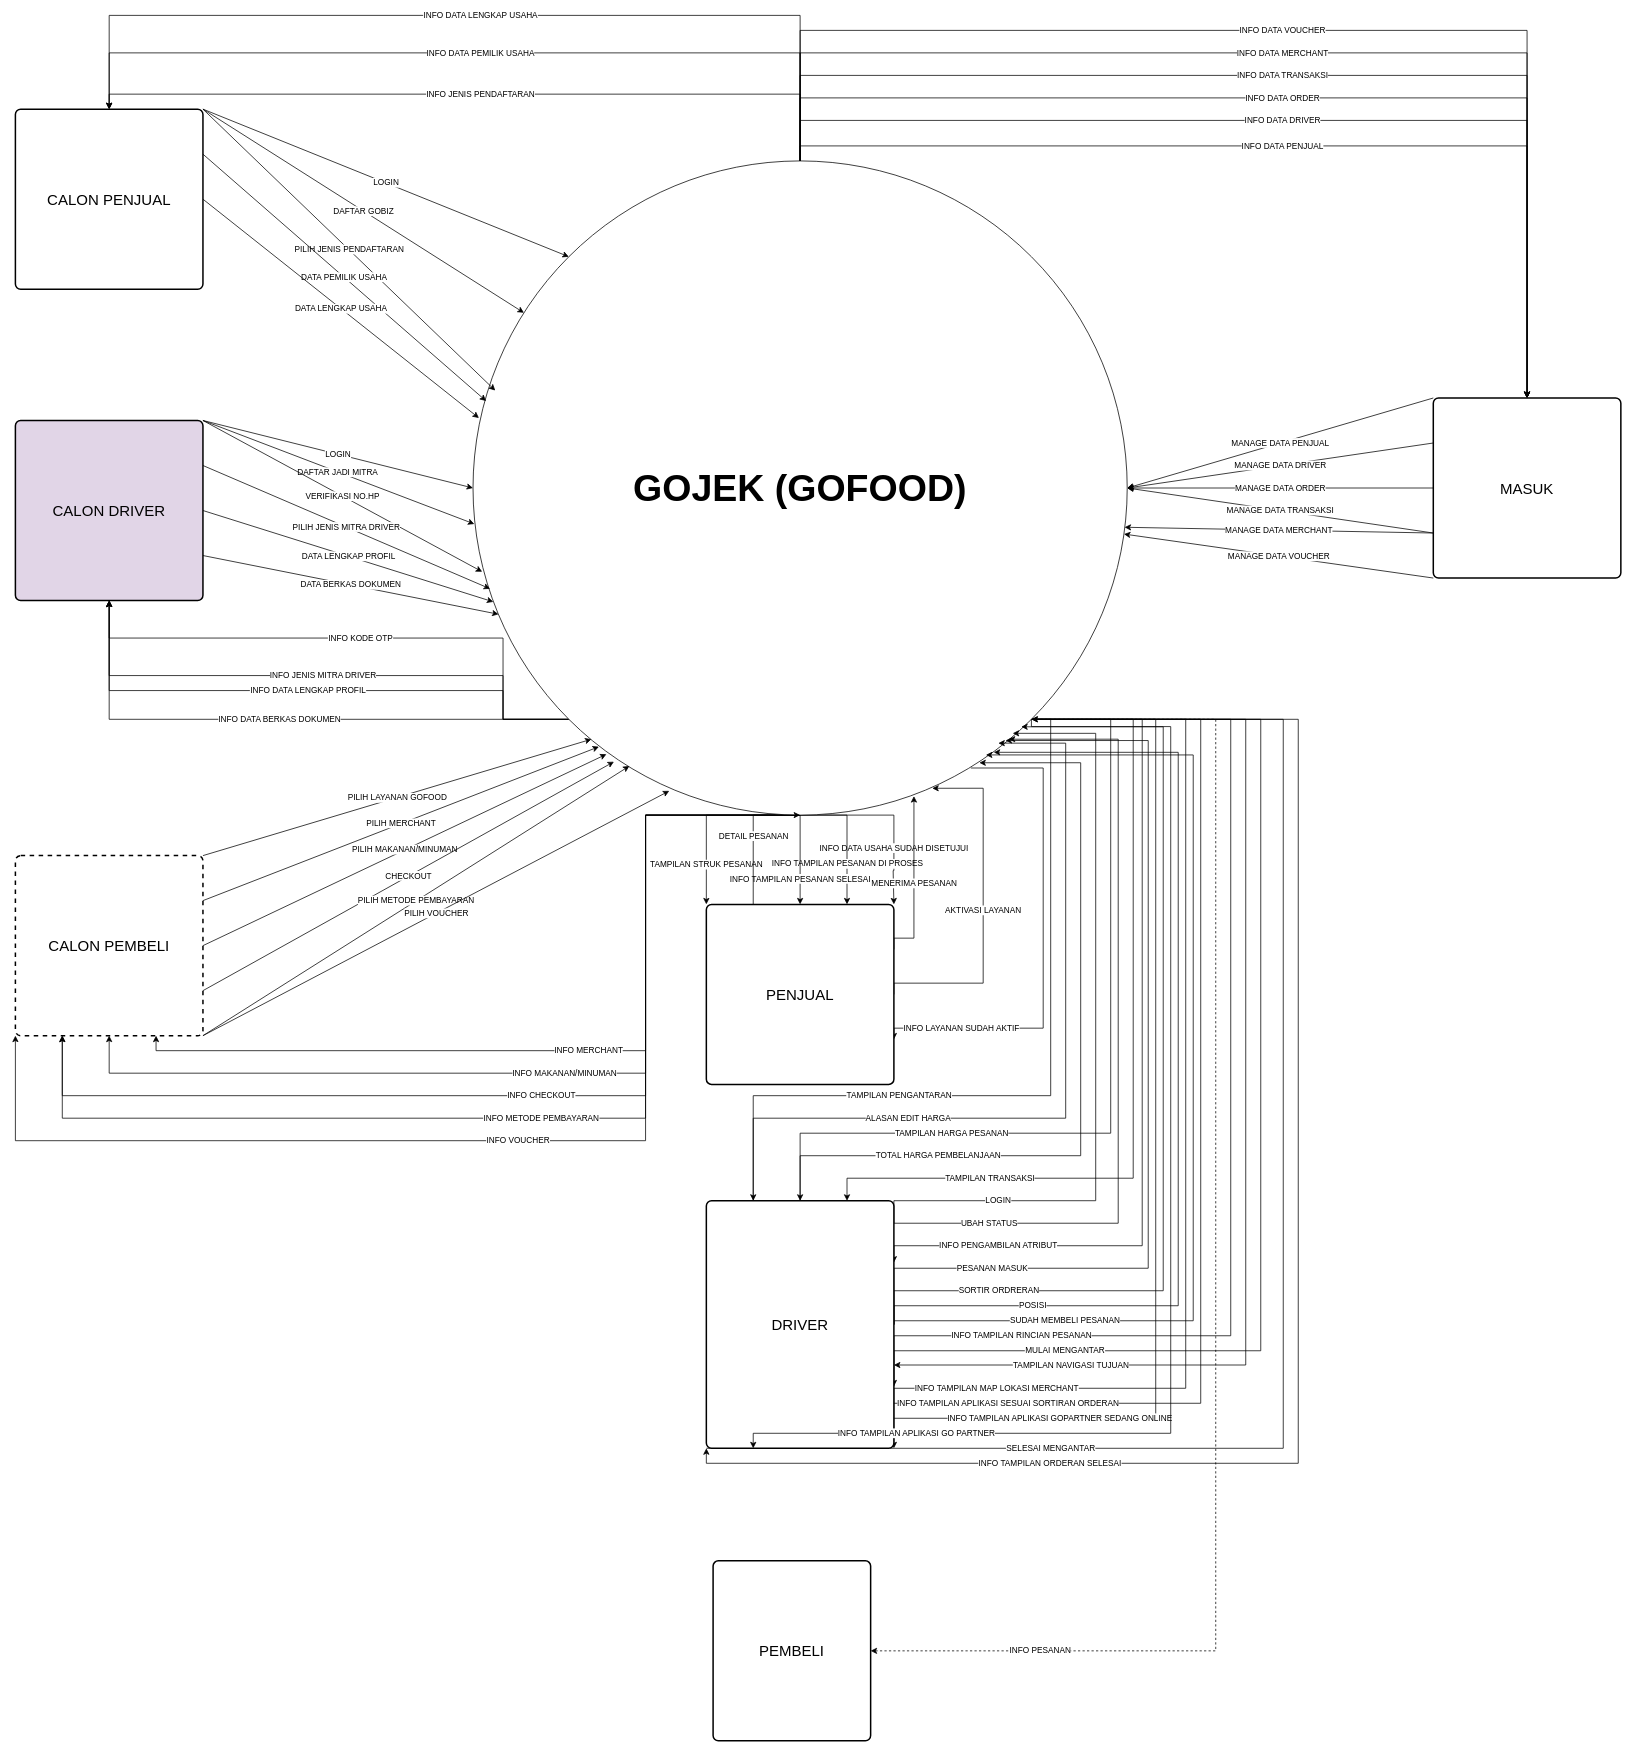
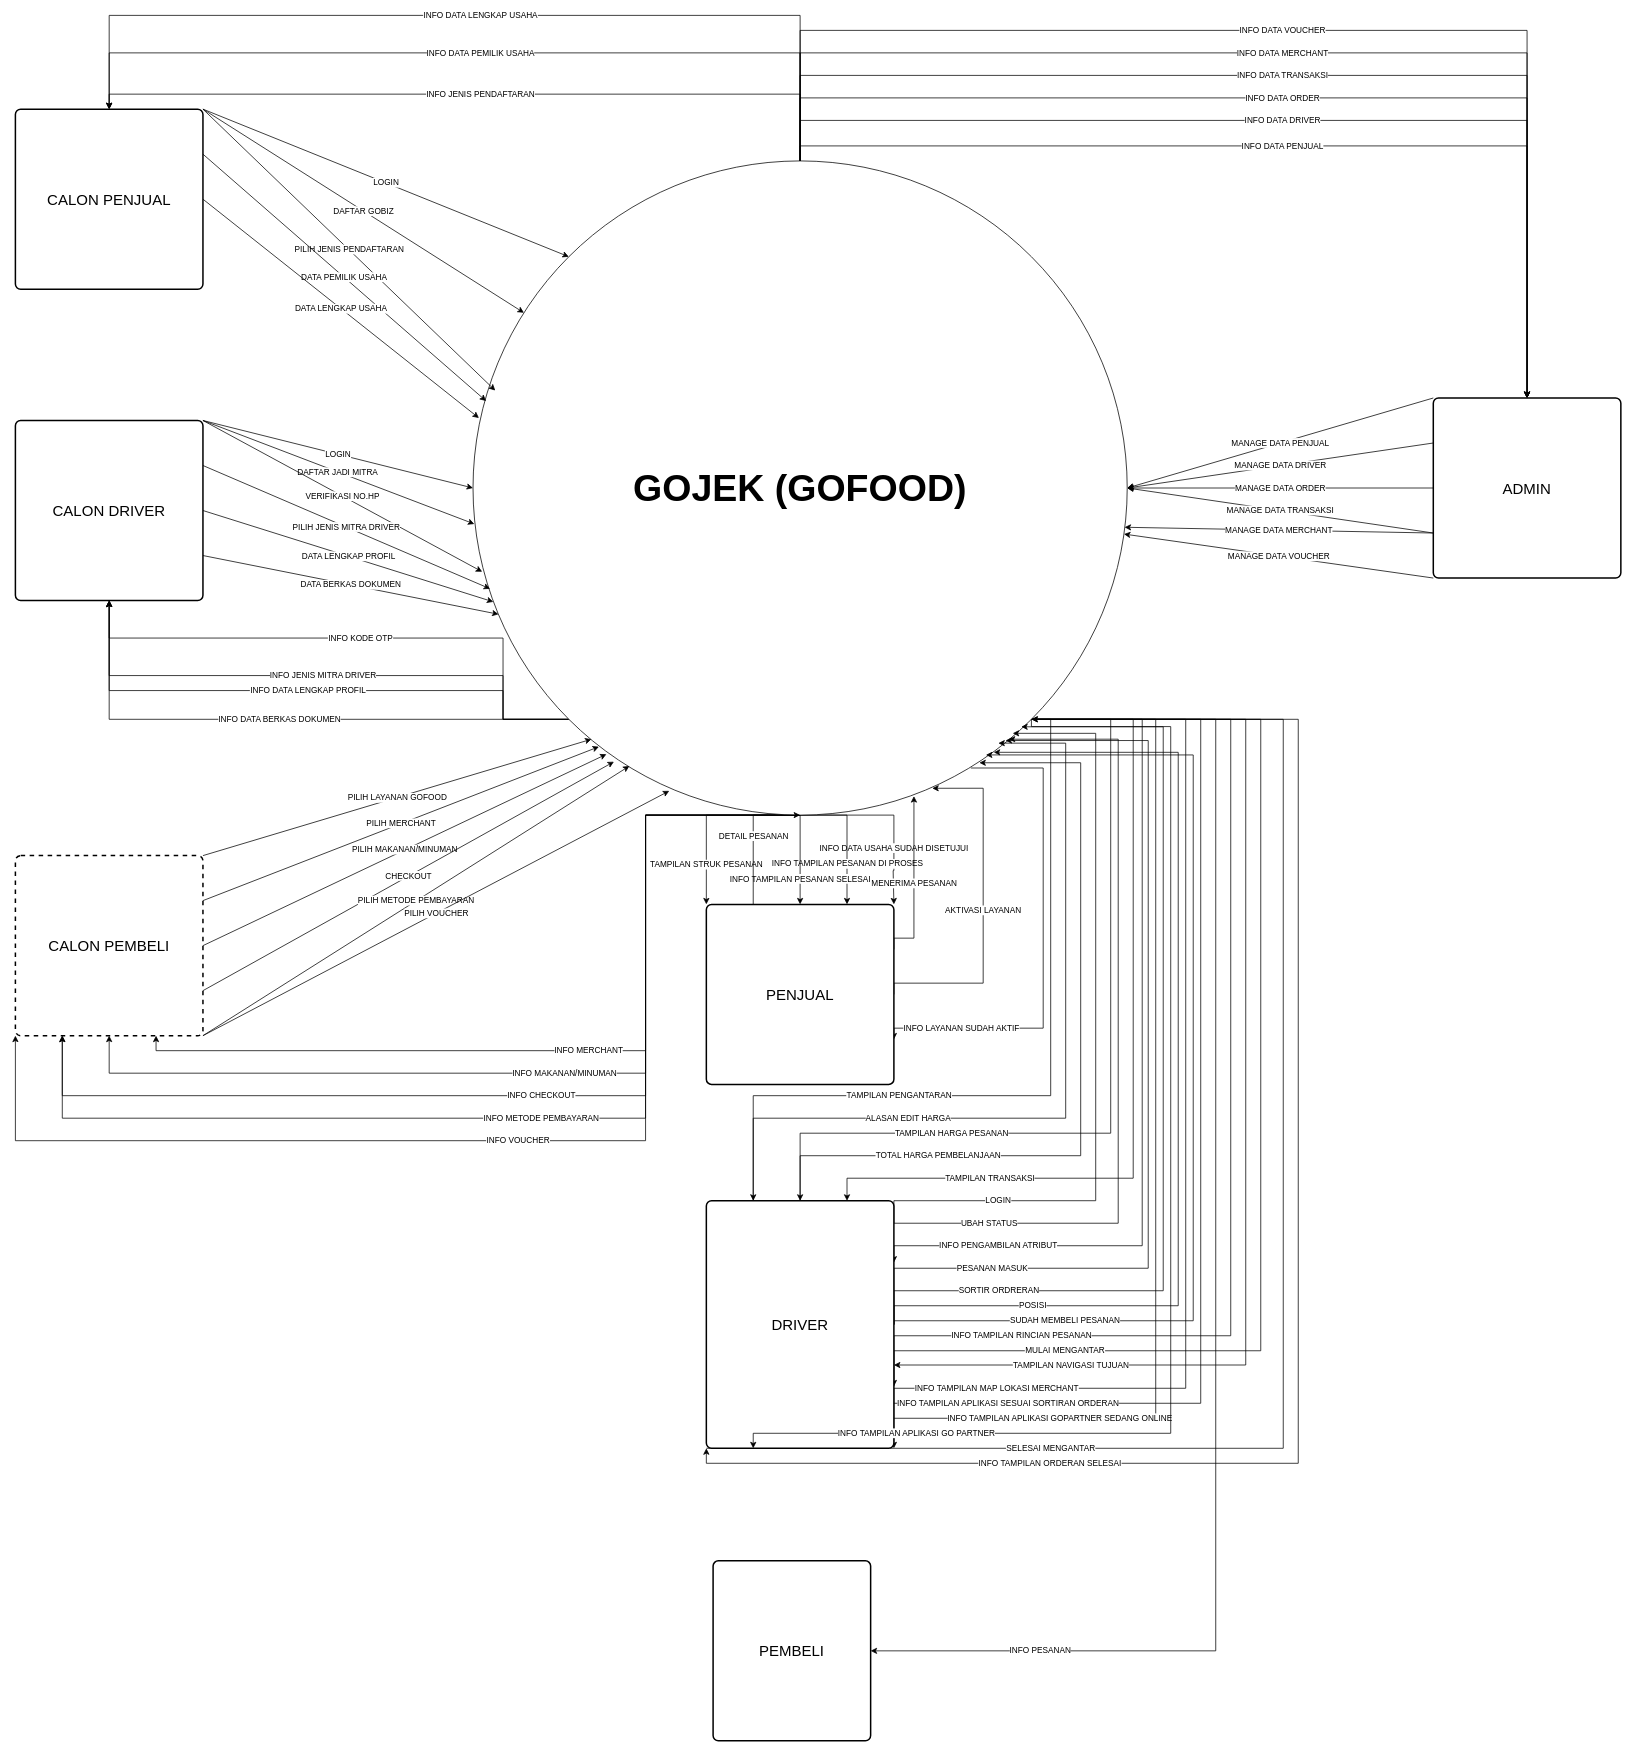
node "MASUK": label "MASUK" -> "ADMIN"
node "CALON DRIVER": fillcolor #e1d5e7 -> #ffffff
edge "GOJEK (GOFOOD)" -> "PEMBELI": style dashed -> solid
